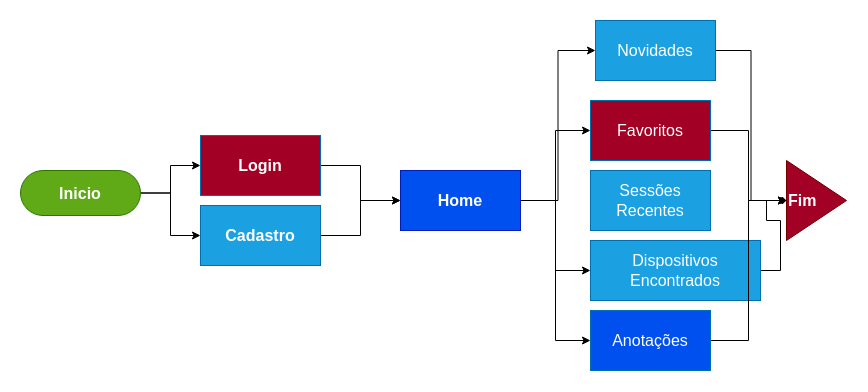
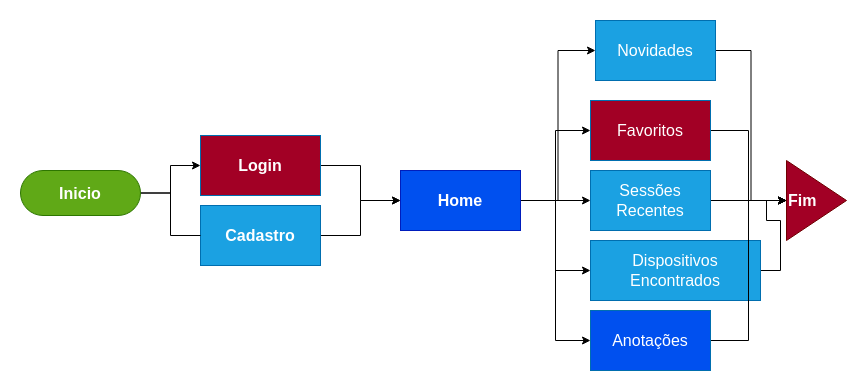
edge "Favoritos" -> "Fim": arrowhead diamond -> classic
edge "Home" -> "Sessões Recentes": added
edge "Sessões Recentes" -> "Fim": added
edge "Inicio" -> "Cadastro": arrowhead classic -> none
